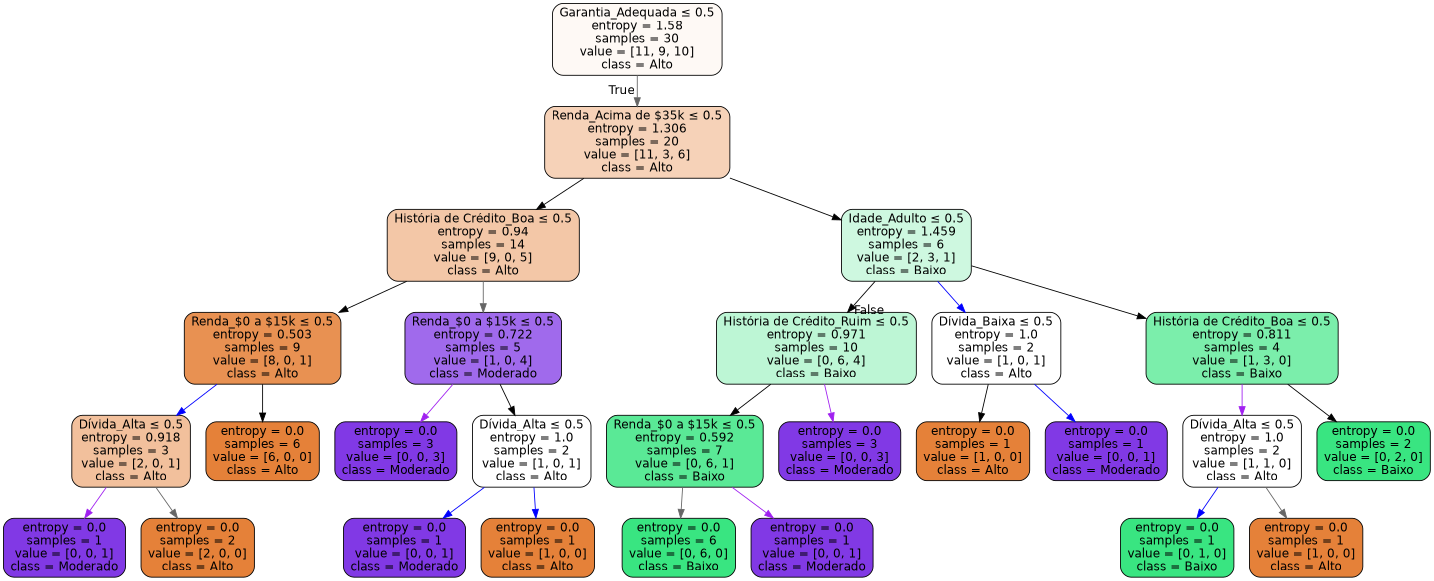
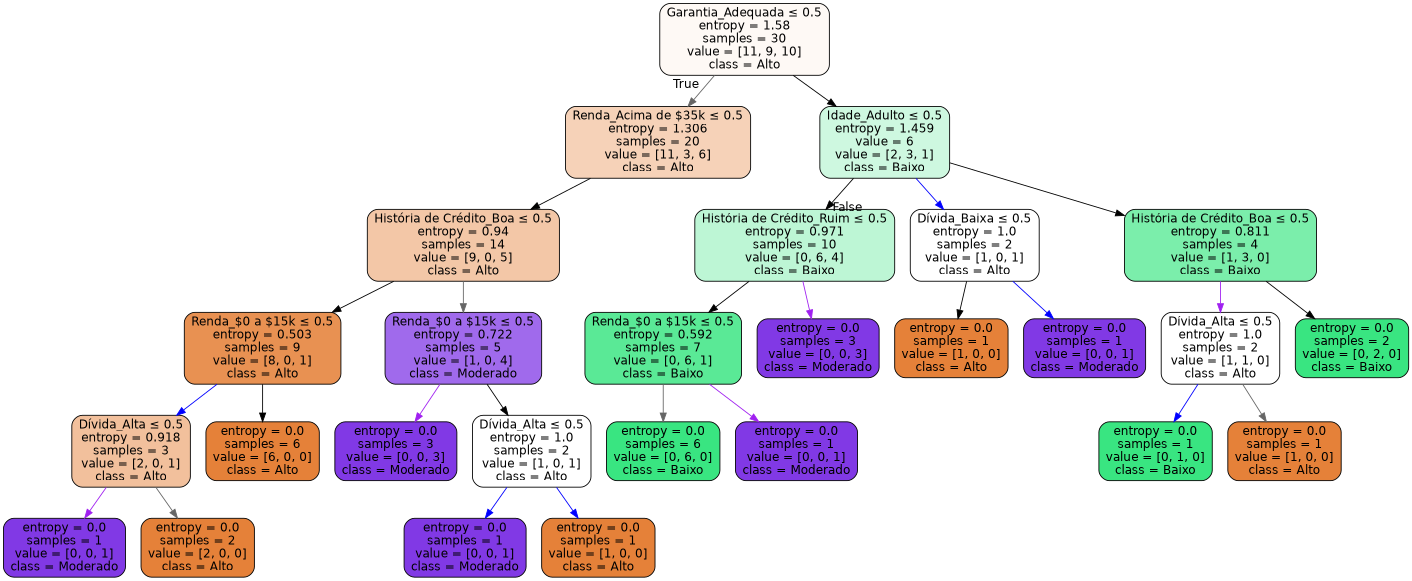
edge "Renda_Acima de $35k ≤ 0.5" -> "Idade_Adulto ≤ 0.5": now "Garantia_Adequada ≤ 0.5" -> "Idade_Adulto ≤ 0.5"
node "Idade_Adulto ≤ 0.5": text "samples = 6" -> "value = 6"
